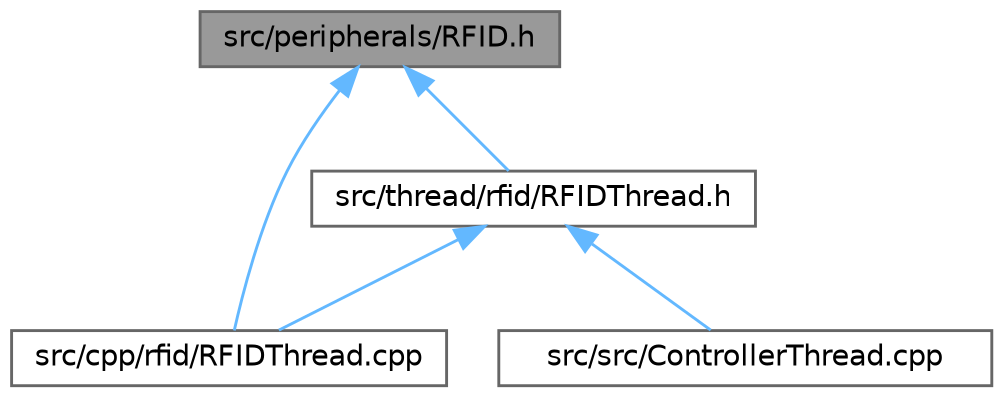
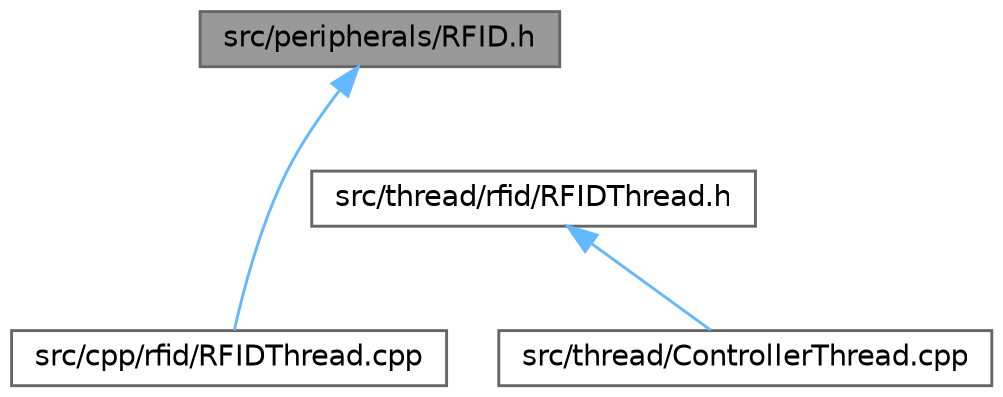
edge "src/thread/rfid/RFIDThread.h" -> "src/peripherals/RFID.h": removed
edge "src/cpp/rfid/RFIDThread.cpp" -> "src/thread/rfid/RFIDThread.h": removed
node "src/src/ControllerThread.cpp": label "src/src/ControllerThread.cpp" -> "src/thread/ControllerThread.cpp"
